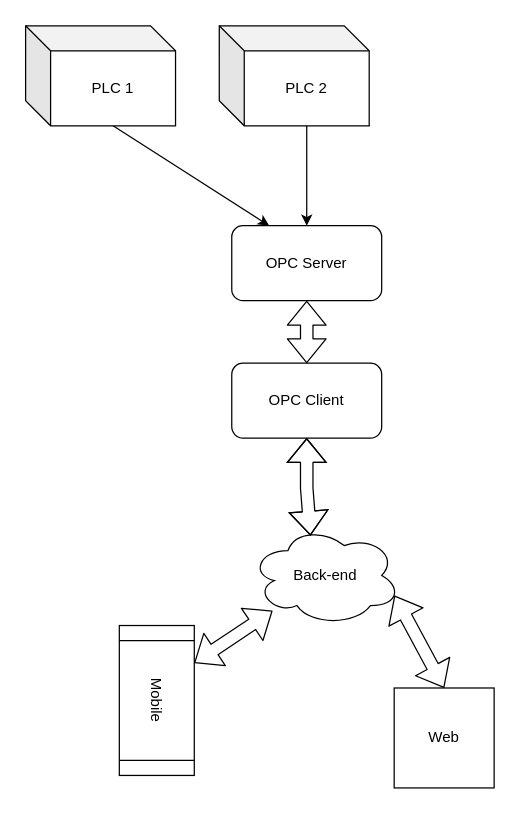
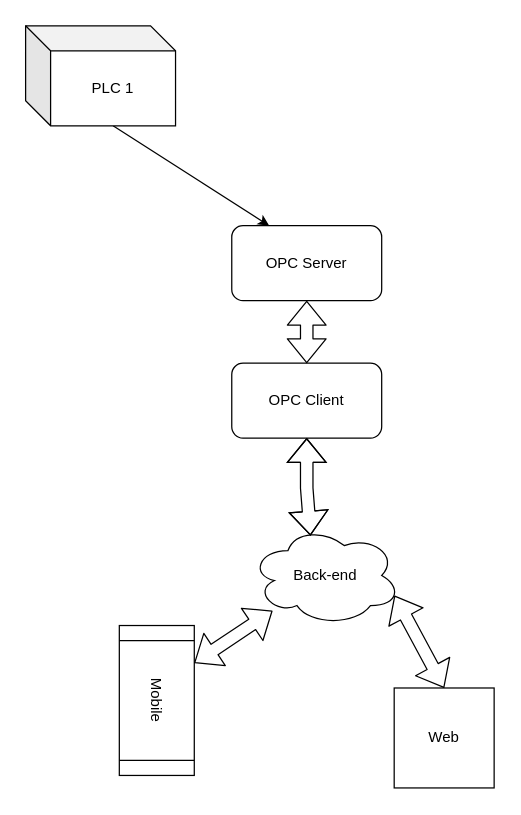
node "PLC 2": removed
edge "PLC 2" -> "OPC Server": removed
